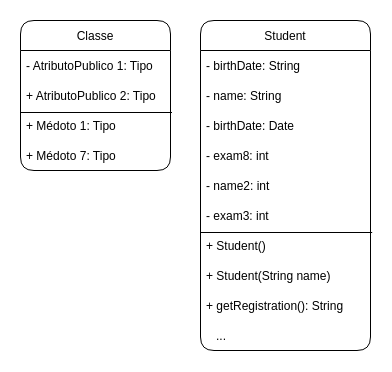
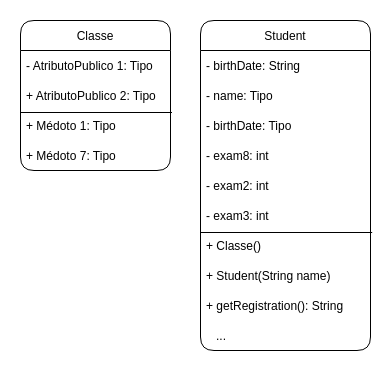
node "- name: String": label "- name: String" -> "- name: Tipo"
node "- birthDate: Date": label "- birthDate: Date" -> "- birthDate: Tipo"
node "- name2: int": label "- name2: int" -> "- exam2: int"
node "+ Student()": label "+ Student()" -> "+ Classe()"
